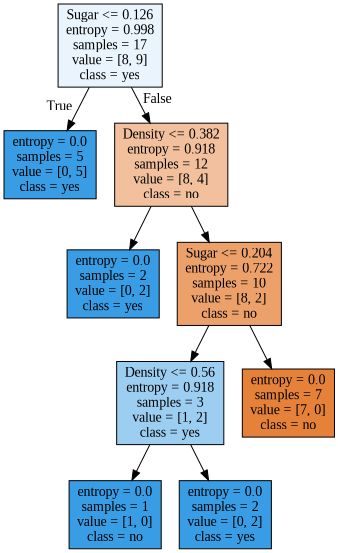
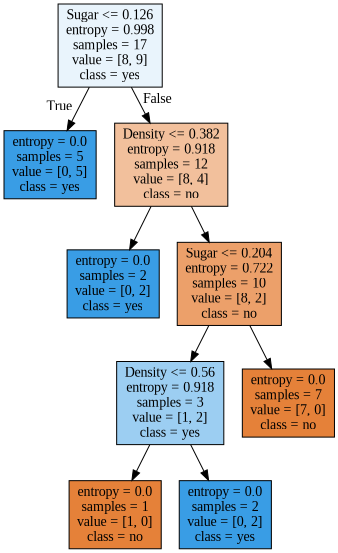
node "entropy = 0.0 samples = 1 value = [1, 0] class = no": fillcolor #399de5 -> #e58139
